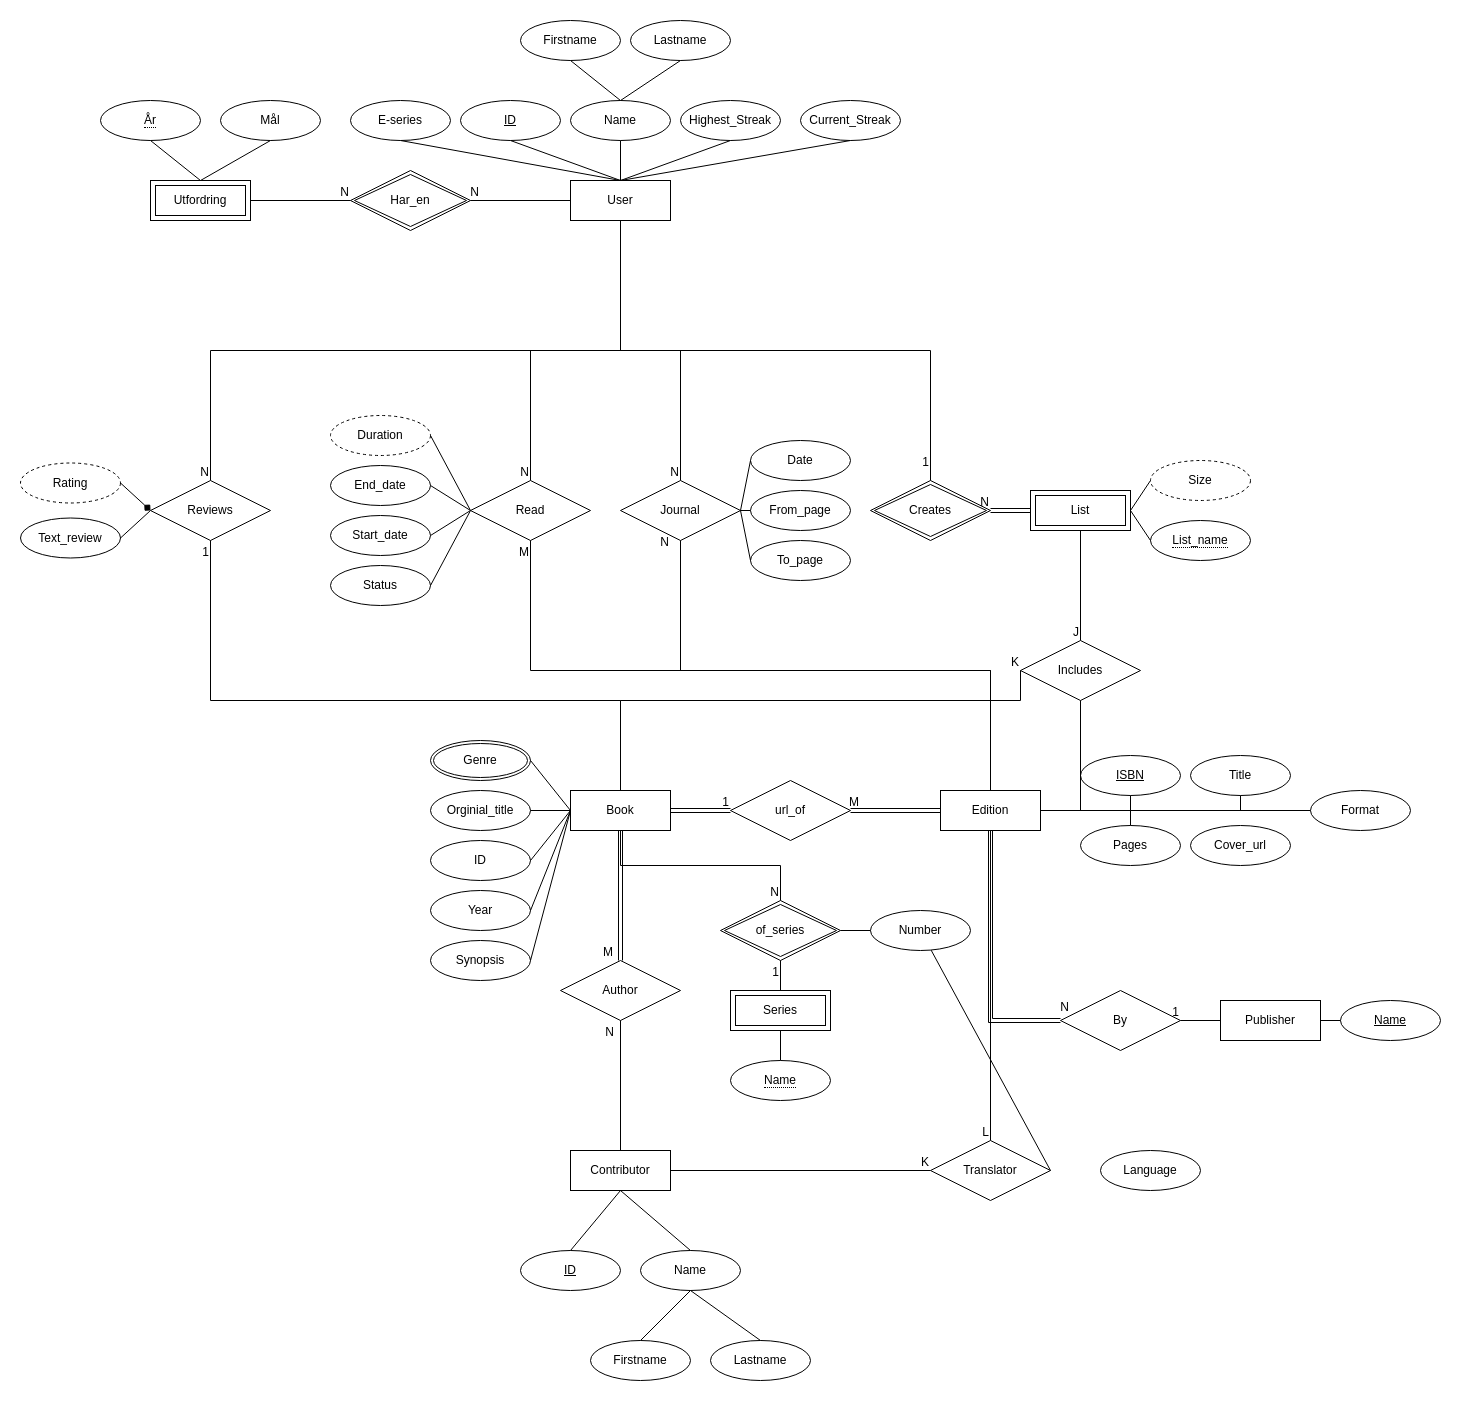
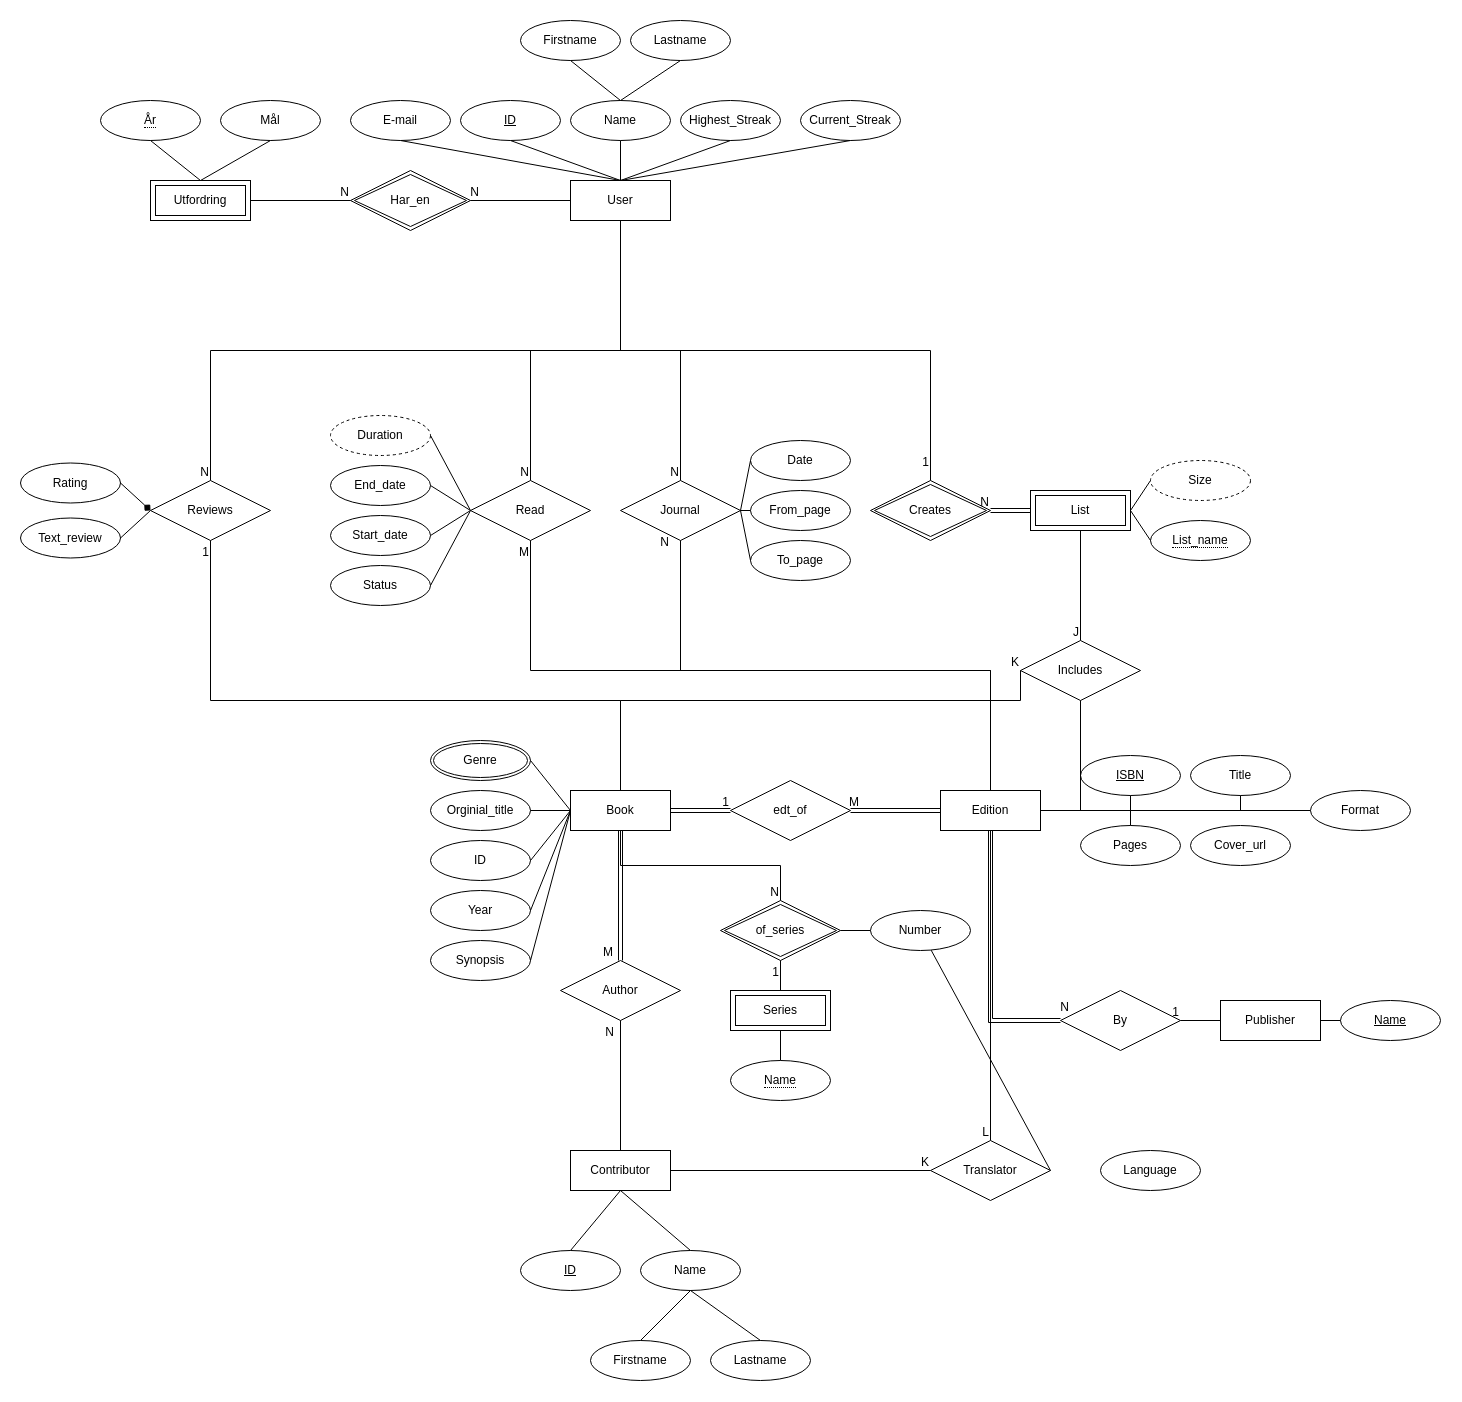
node "E-series": label "E-series" -> "E-mail"
node "Rating": style dashed -> solid
node "url_of": label "url_of" -> "edt_of"
